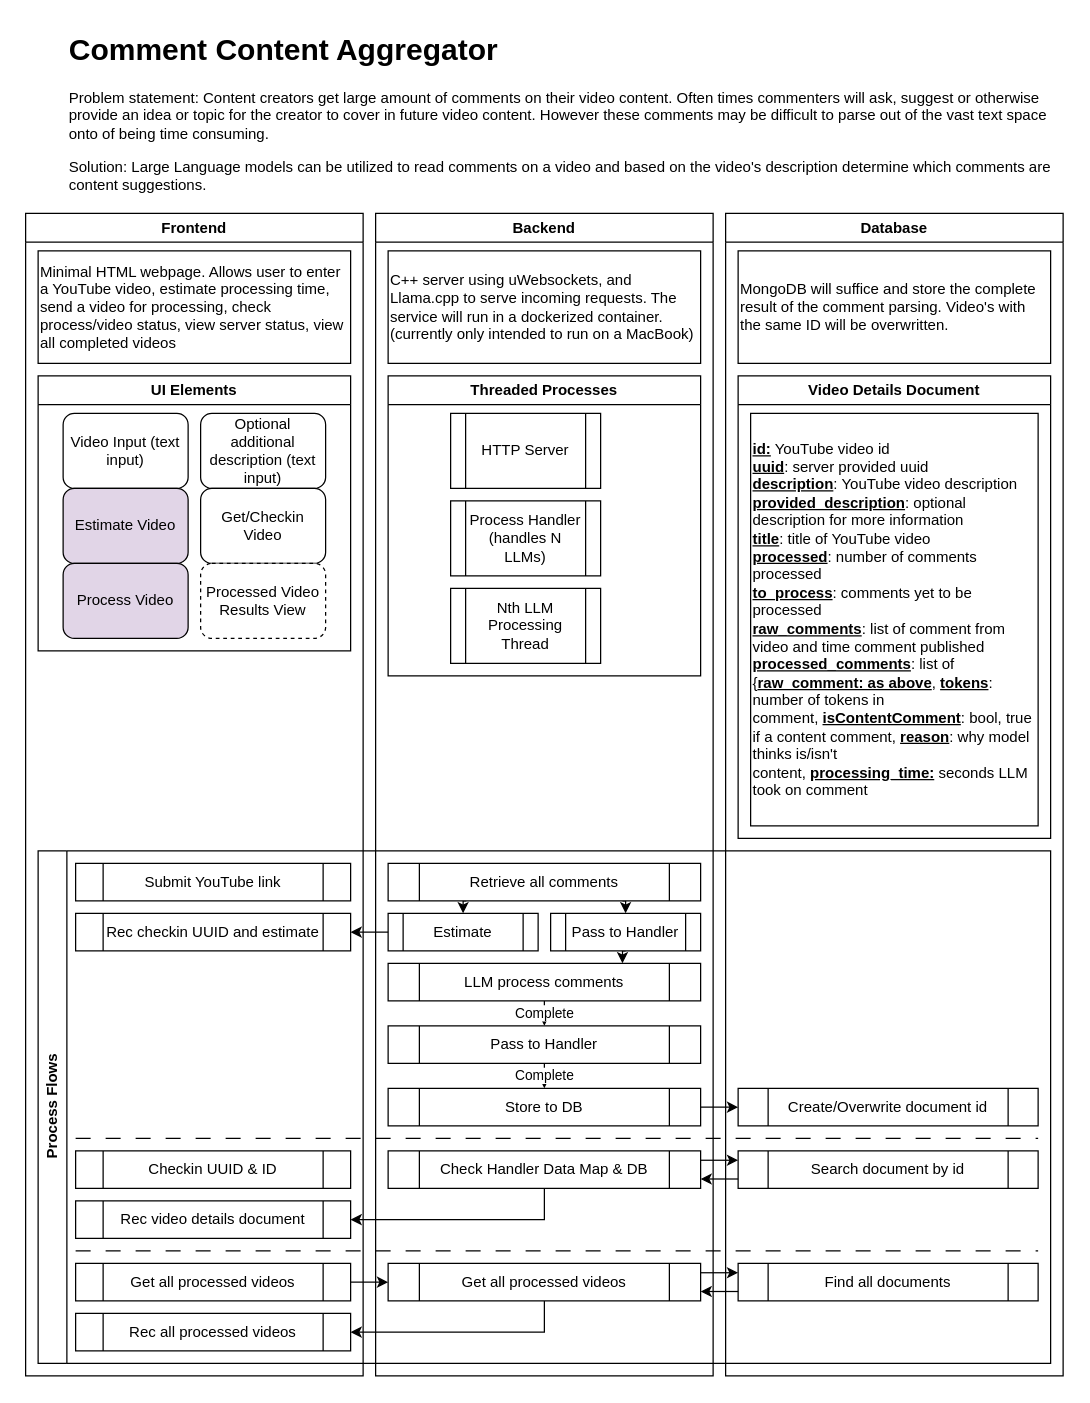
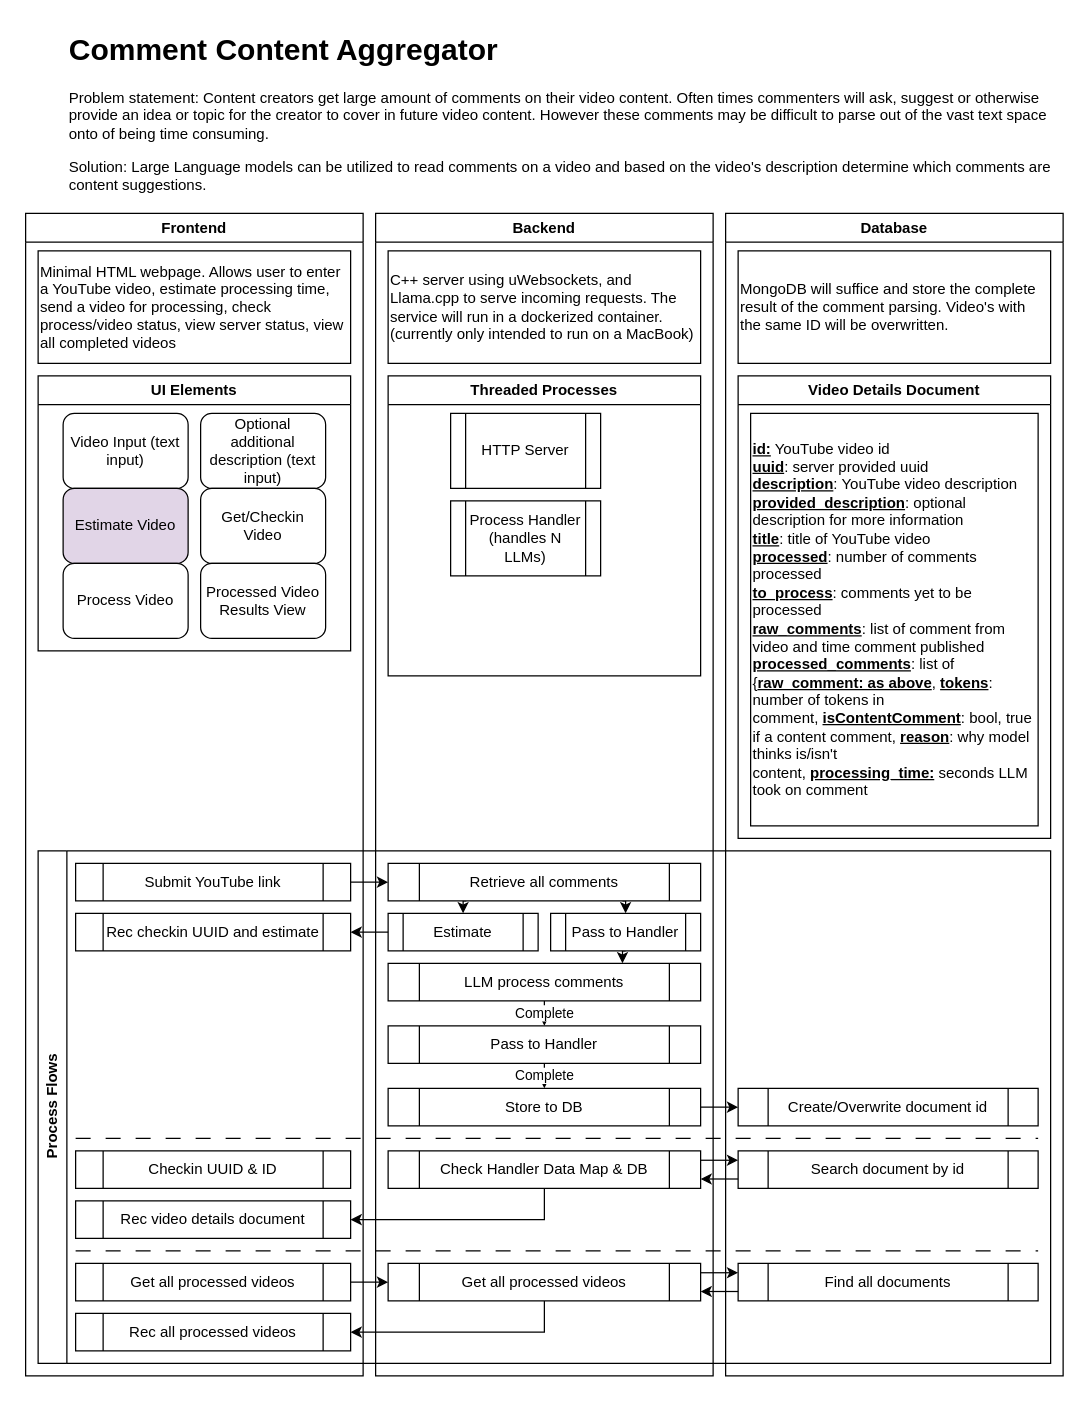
node "Process Video": fillcolor #e1d5e7 -> #ffffff
node "Processed Video Results View": style dashed -> solid
node "Nth LLM Processing Thread": removed
edge "Submit YouTube link" -> "Retrieve all comments": added
